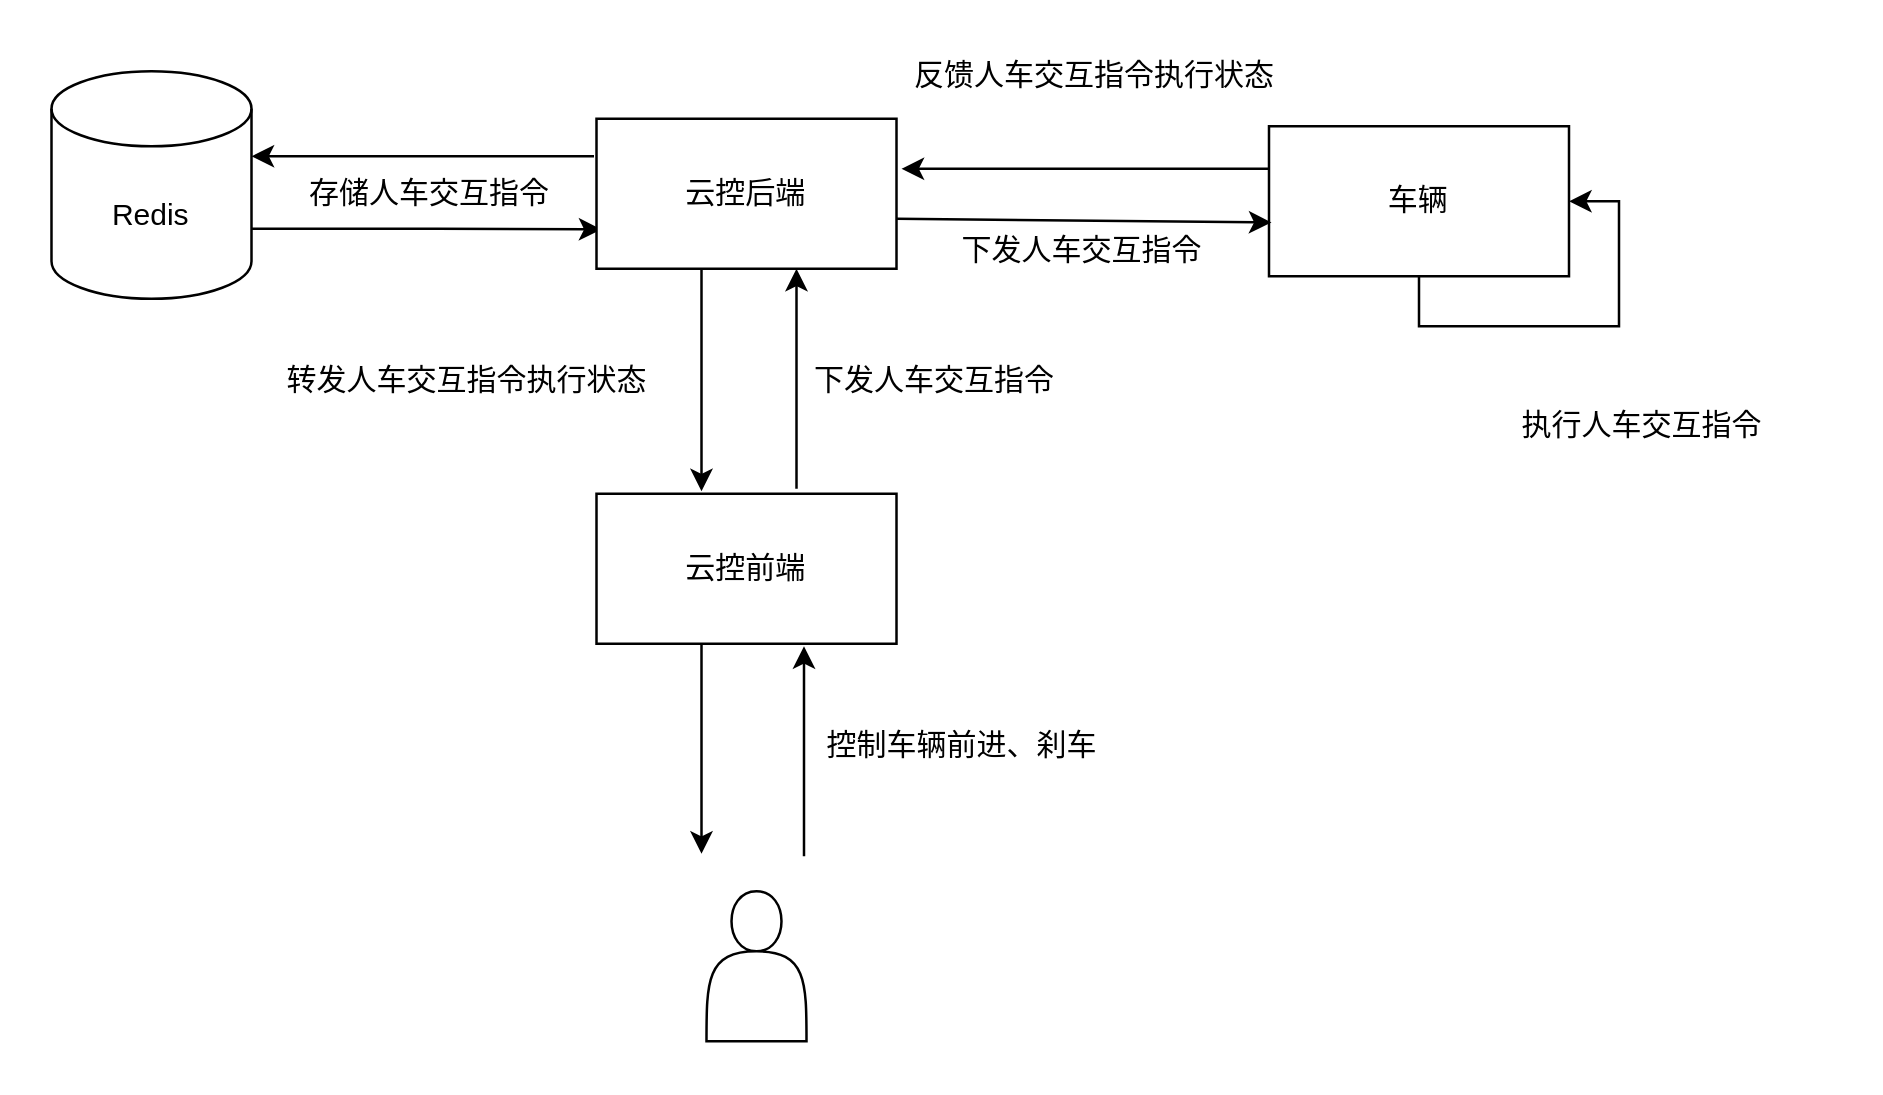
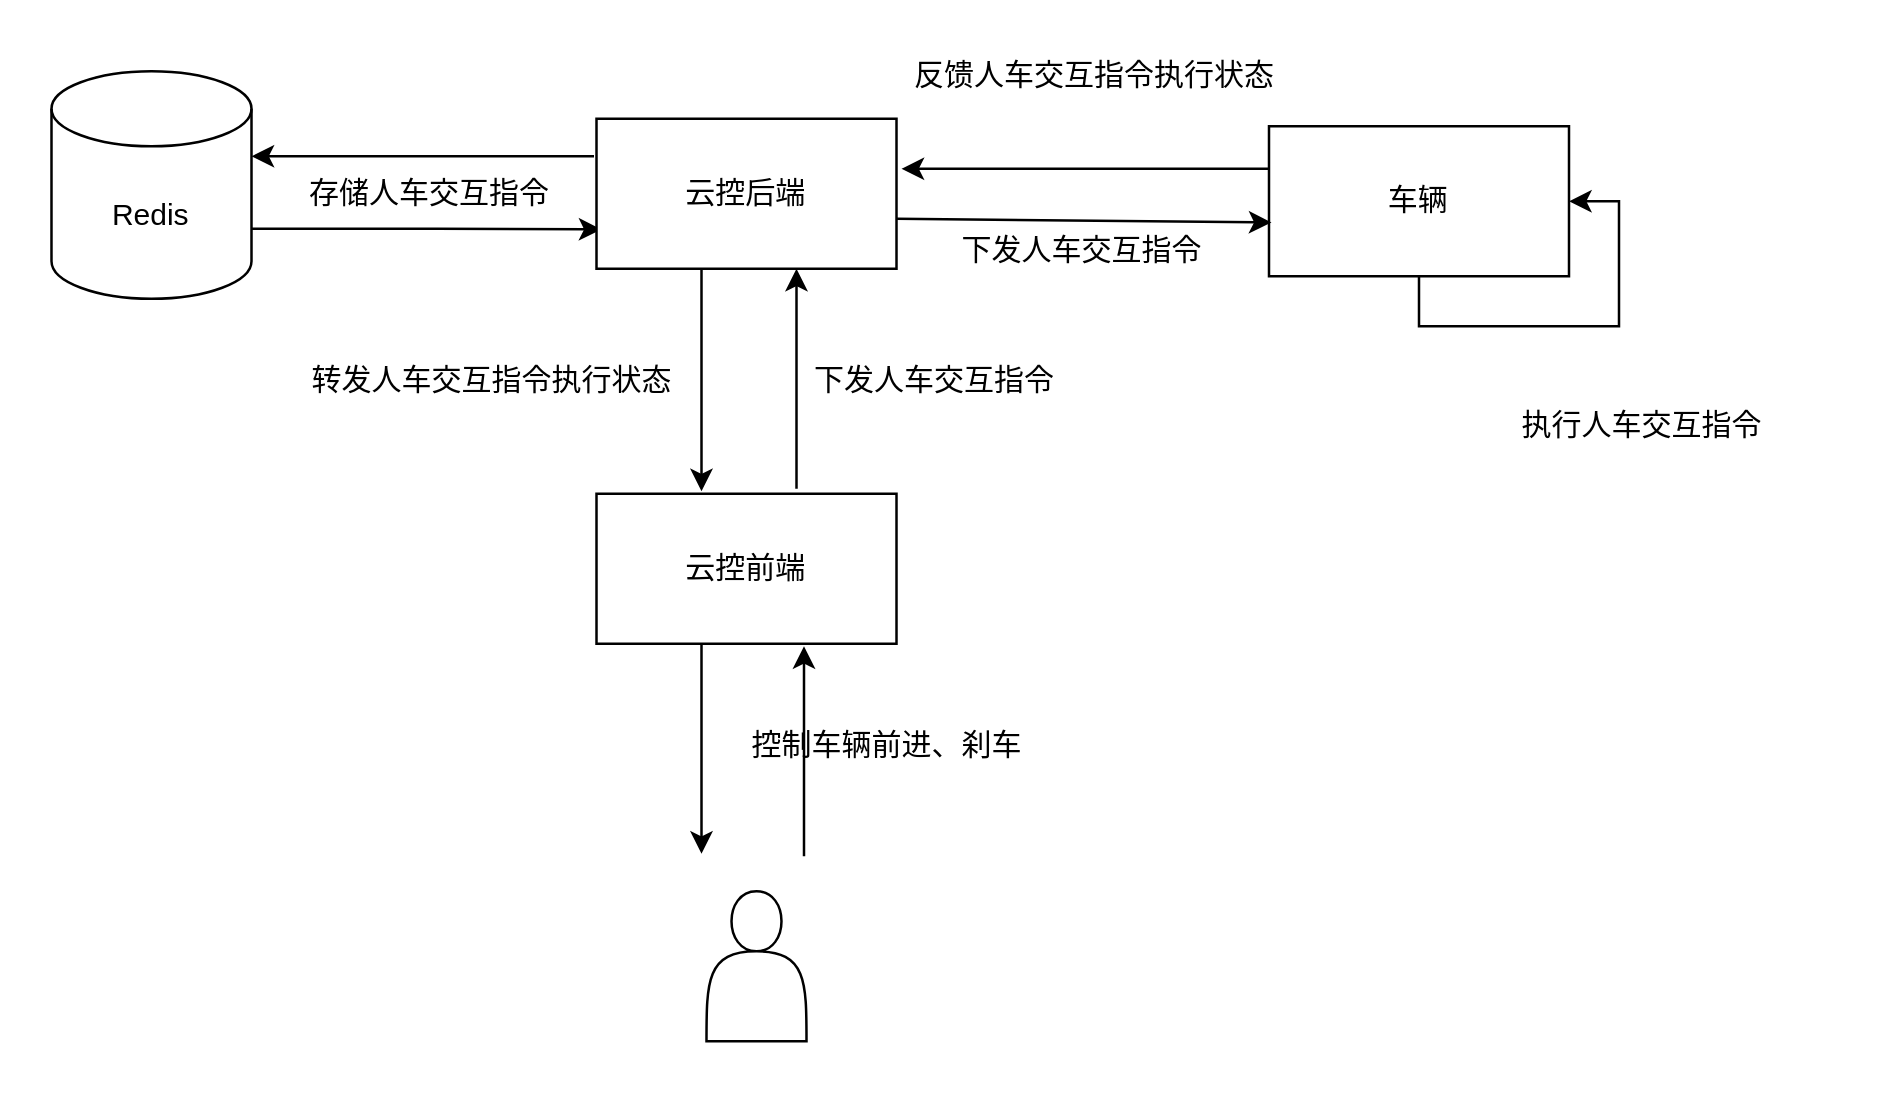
node "转发人车交互指令执行状态": moved (468, 381) -> (493, 381)
node "控制车辆前进、刹车": moved (963, 746) -> (888, 746)
